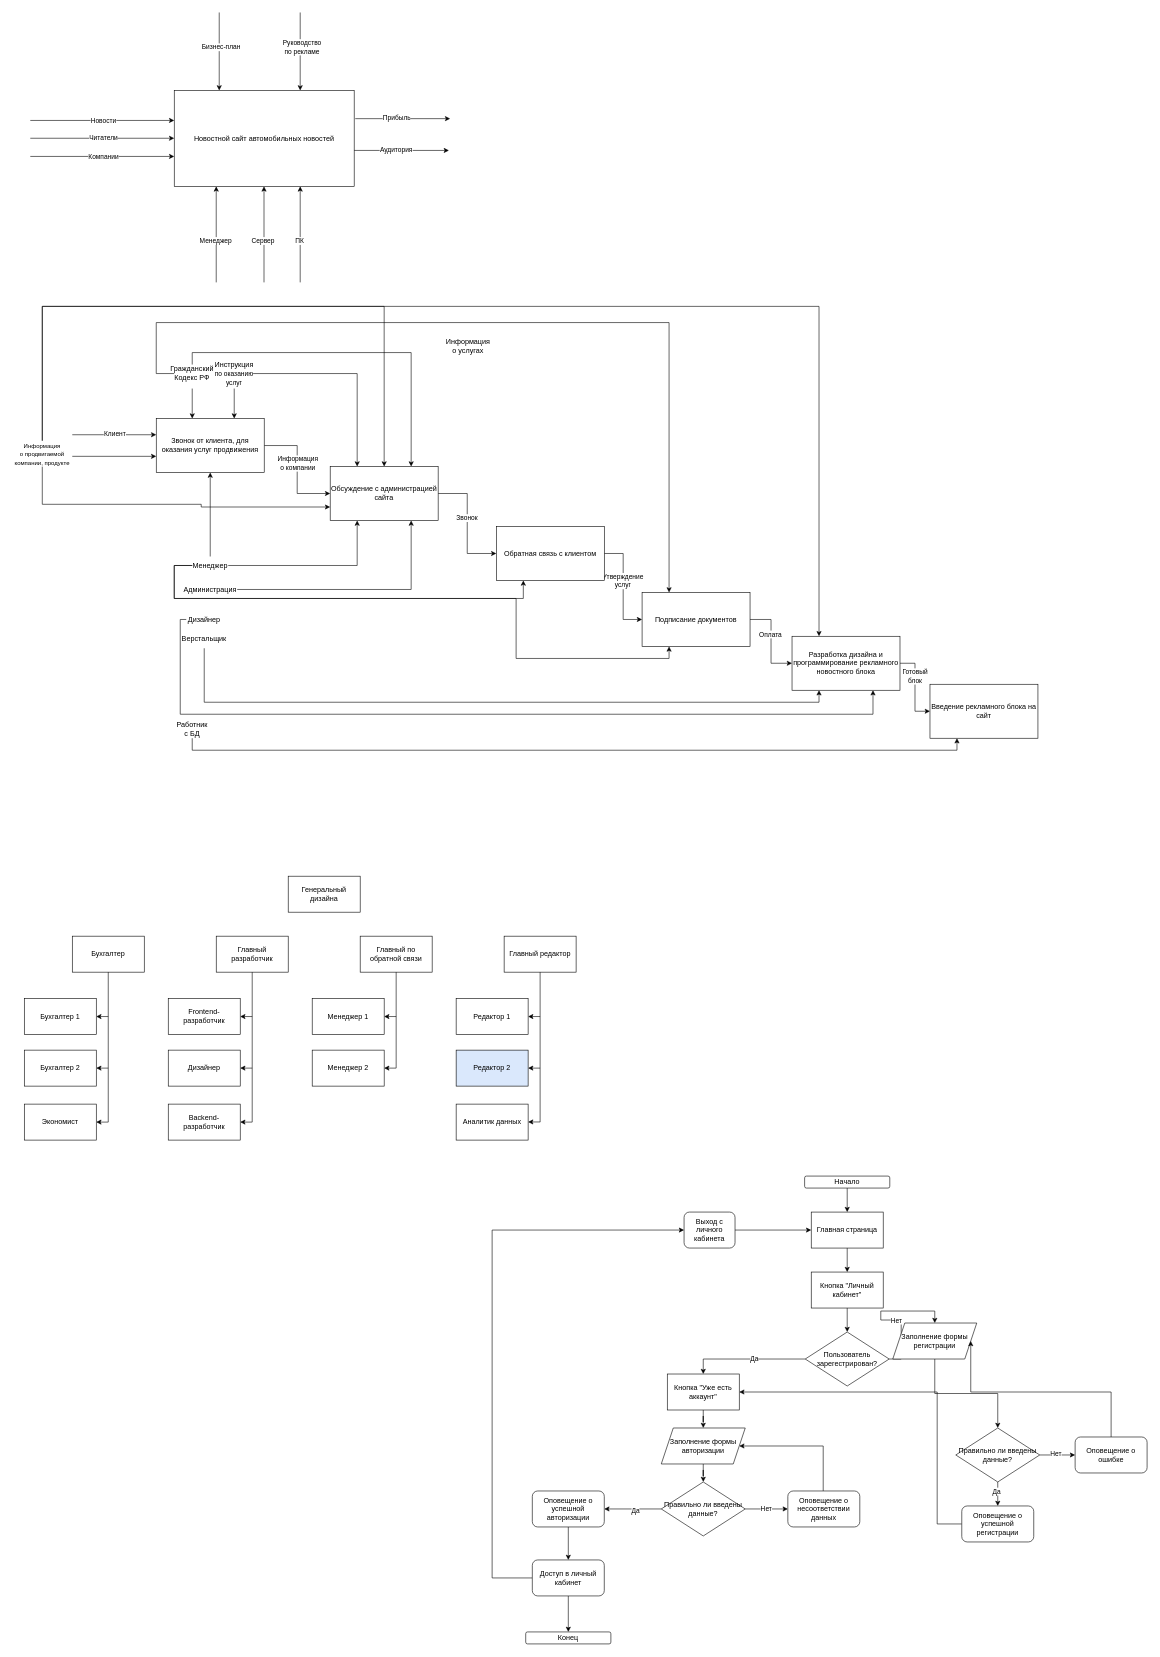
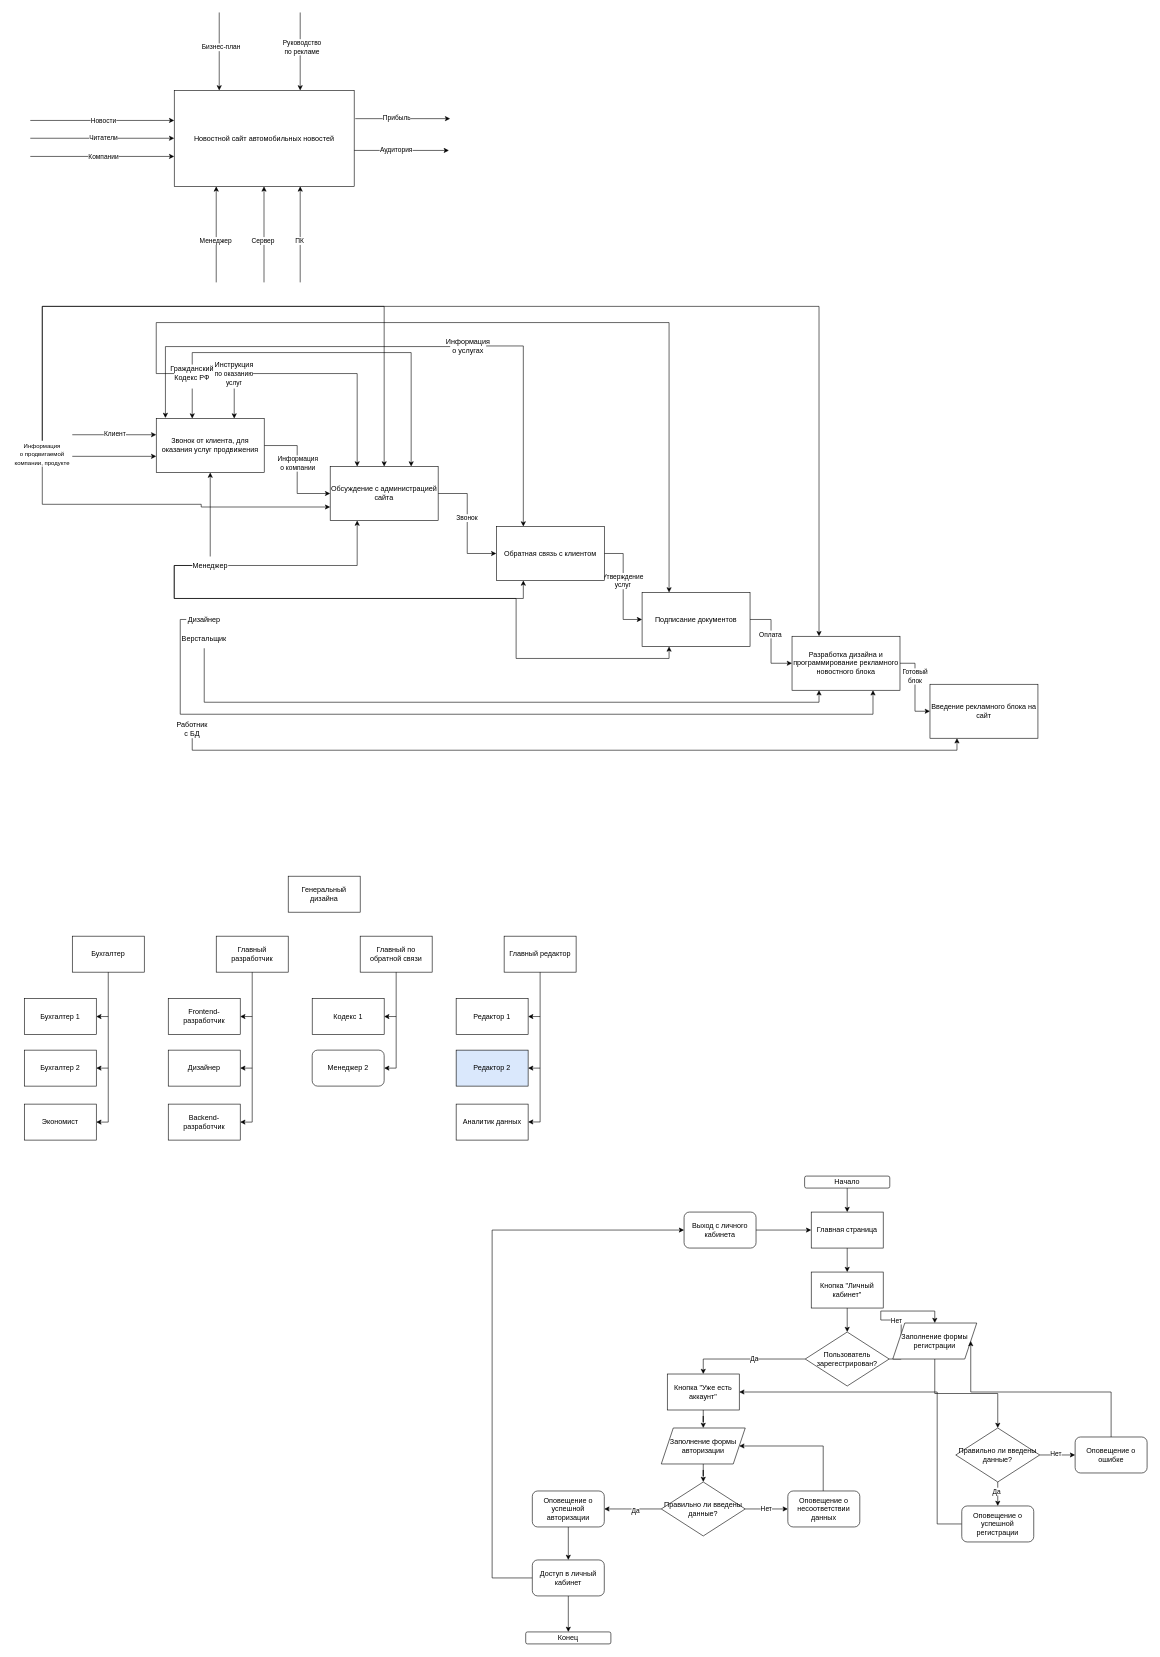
edge "Информация о услугах" -> "Обратная связь с клиентом": added
edge "Информация о услугах" -> "Звонок от клиента, для оказания услуг продвижения": added
node "Администрация": removed
edge "Администрация" -> "Обсуждение с администрацией сайта": removed
node "Менеджер 1": label "Менеджер 1" -> "Кодекс 1"
node "Менеджер 2": shape rectangle -> rounded rectangle
node "Выход с личного кабинета": size 51x36 -> 72x36
